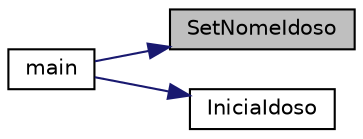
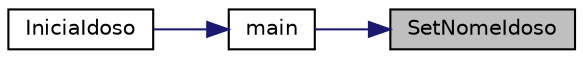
edge "main" -> "IniciaIdoso": reversed
